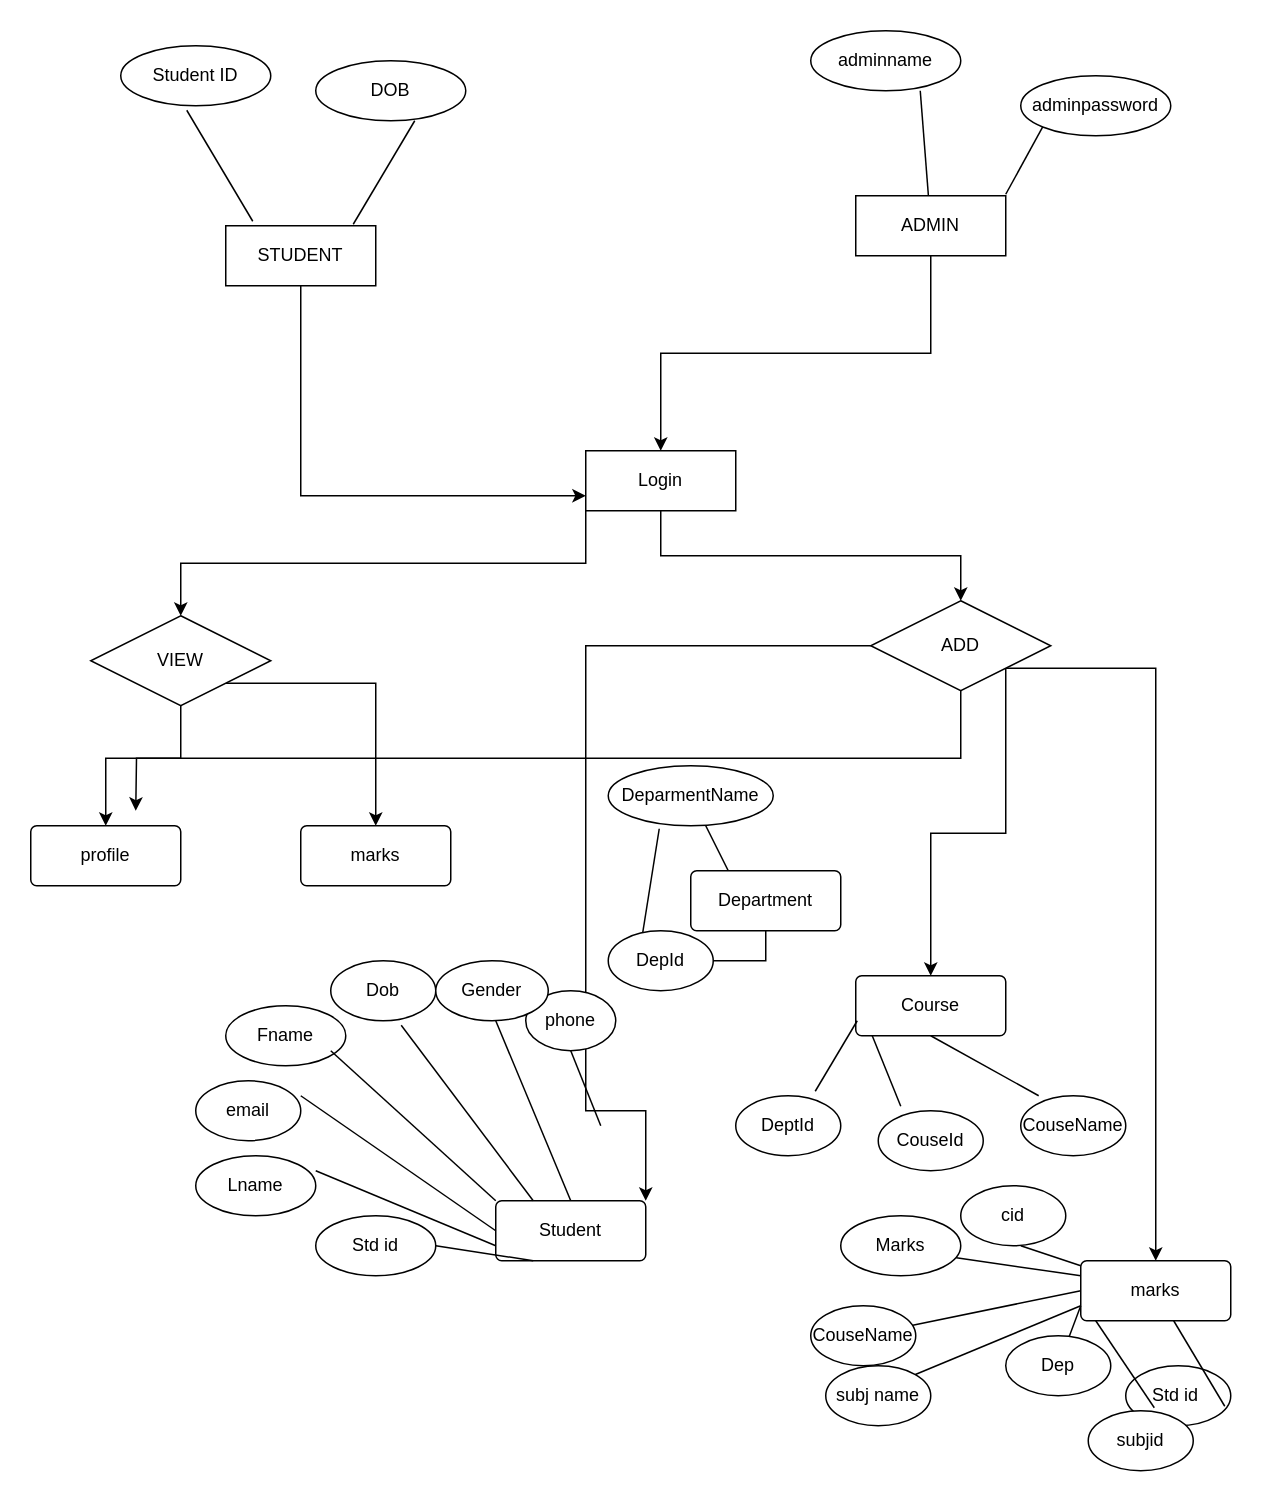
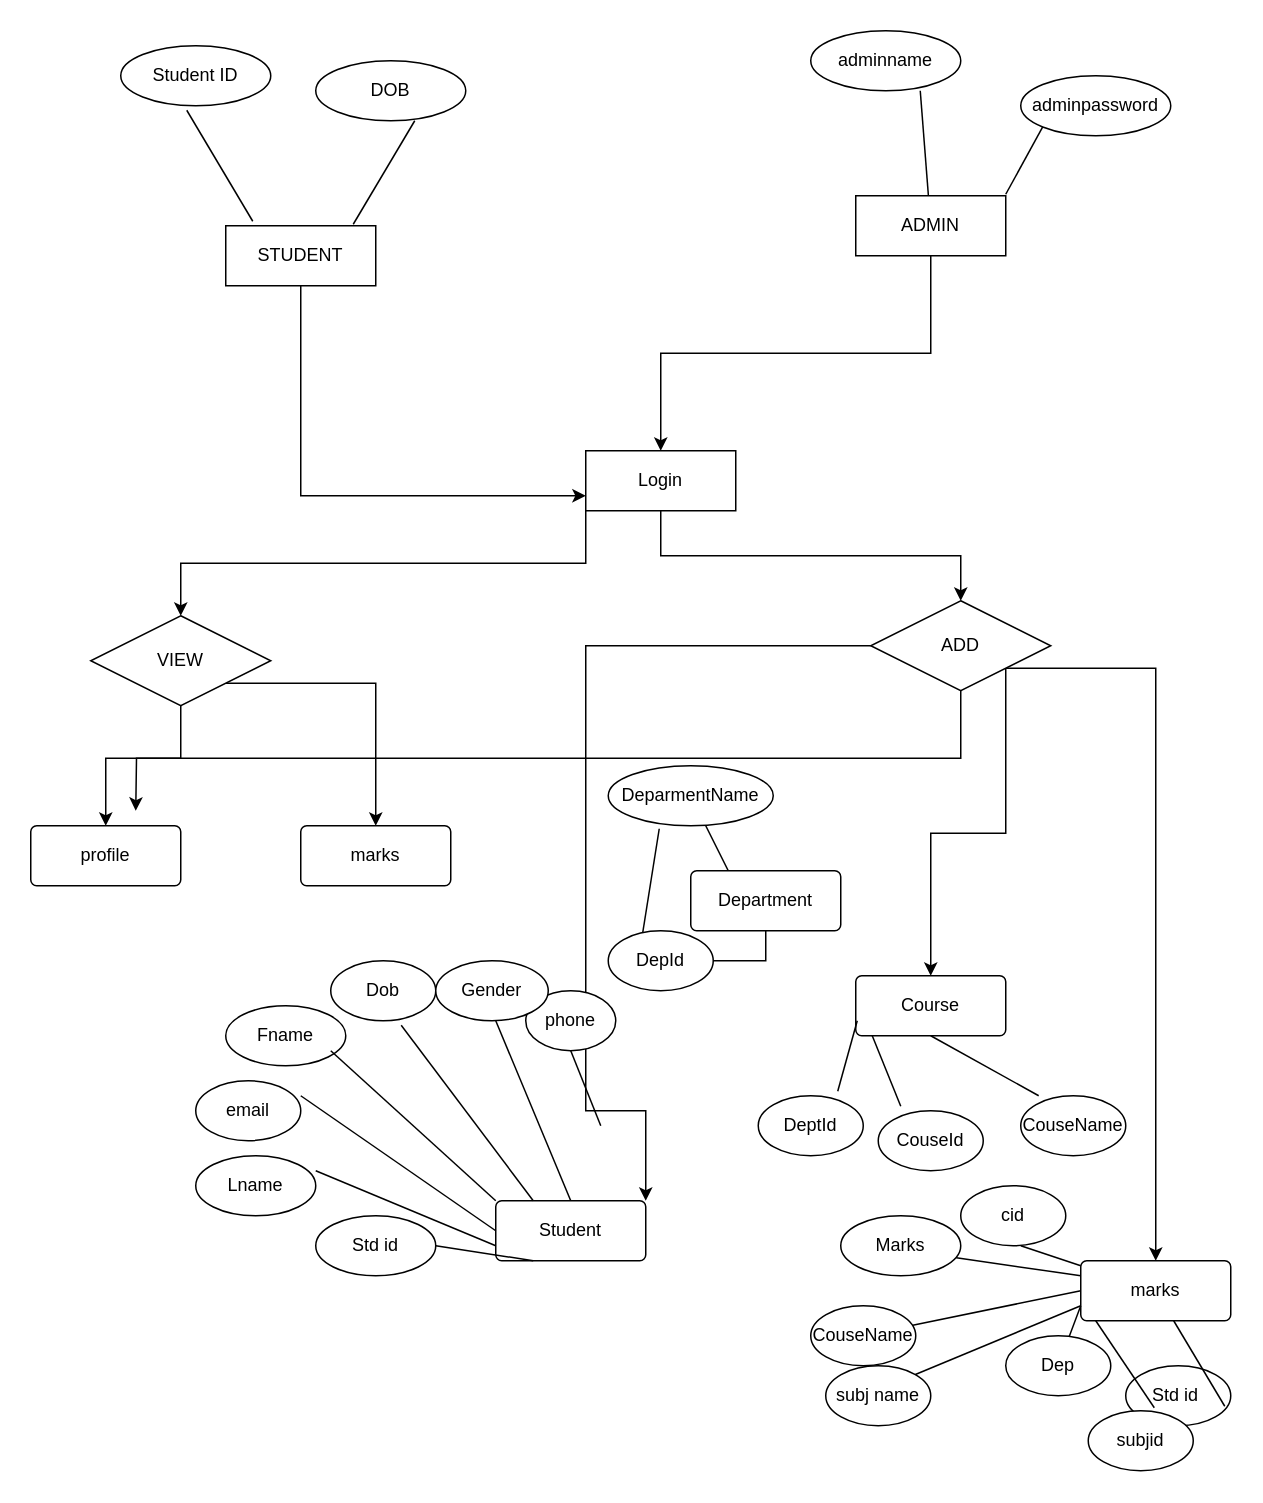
node "DeptId": moved (788, 1126) -> (811, 1126)
